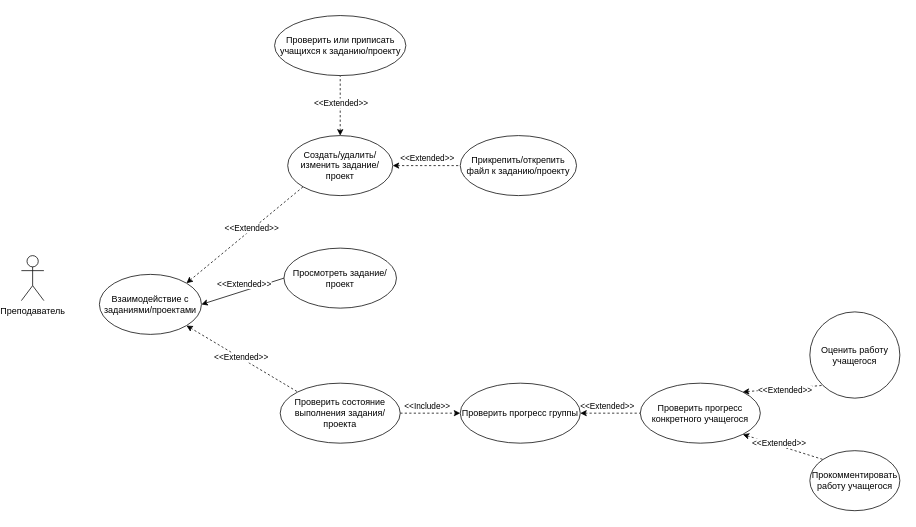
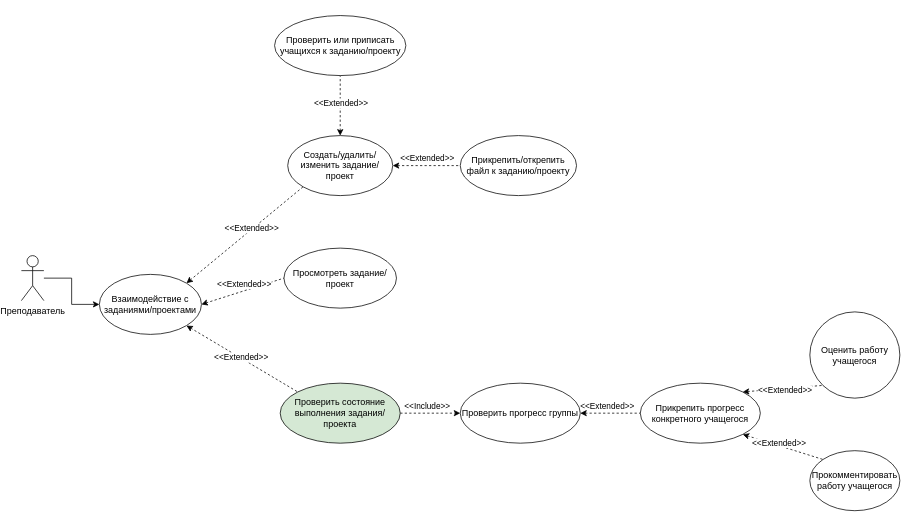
edge "Просмотреть задание/проект" -> "Взаимодействие с заданиями/проектами": style solid -> dashed
edge "Преподаватель" -> "Взаимодействие с заданиями/проектами": added
node "Проверить состояние выполнения задания/проекта": fillcolor #ffffff -> #d5e8d4
node "Проверить прогресс конкретного учащегося": label "Проверить прогресс конкретного учащегося" -> "Прикрепить прогресс конкретного учащегося"
